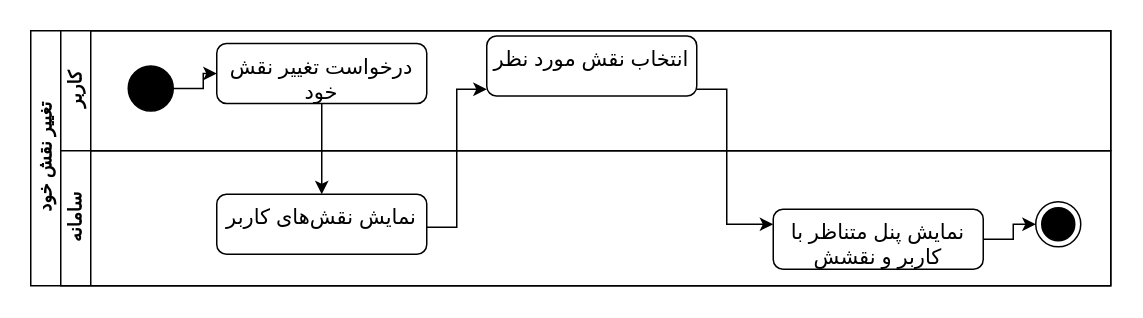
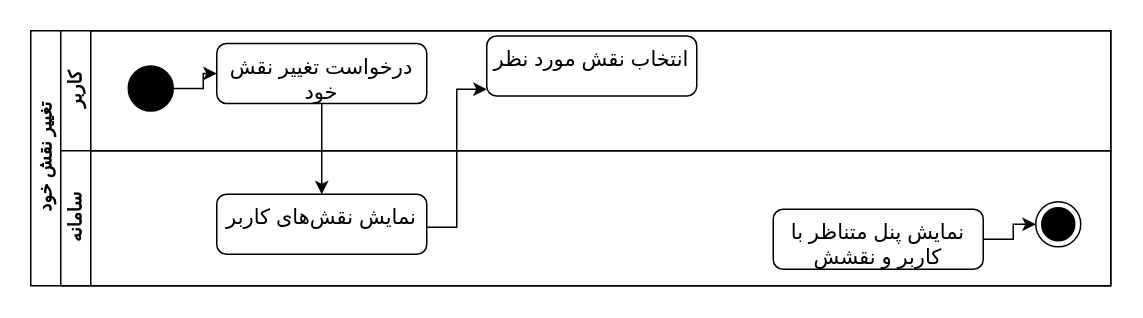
edge "انتخاب نقش مورد نظر" -> "نمایش پنل متناظر با کاربر و نقشش": removed
